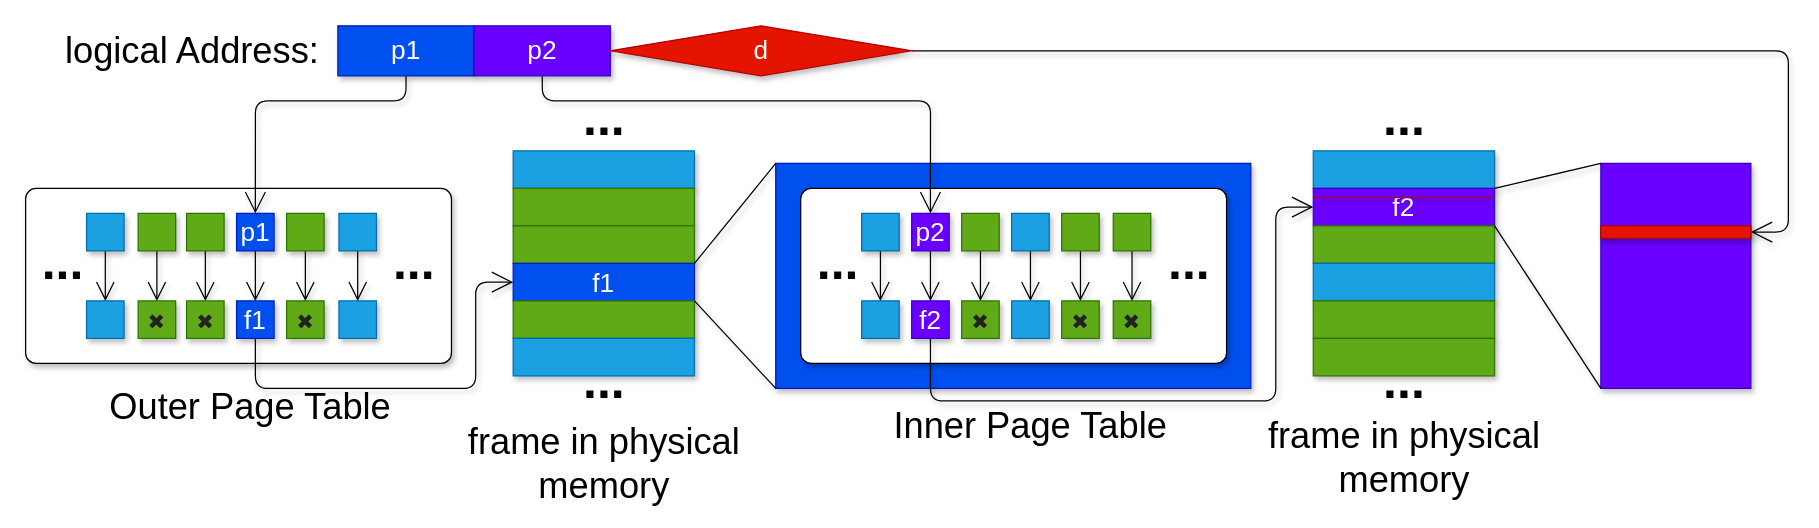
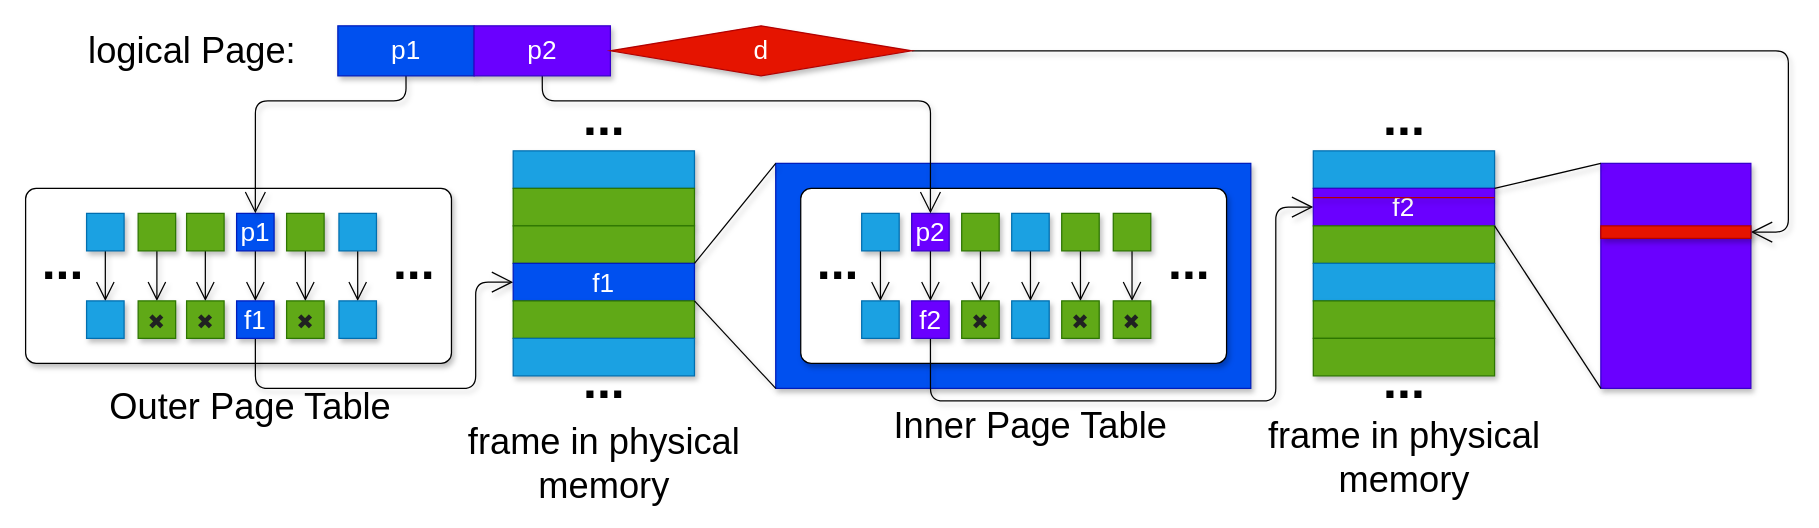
node "logical Address:": label "logical Address:" -> "logical Page:"
